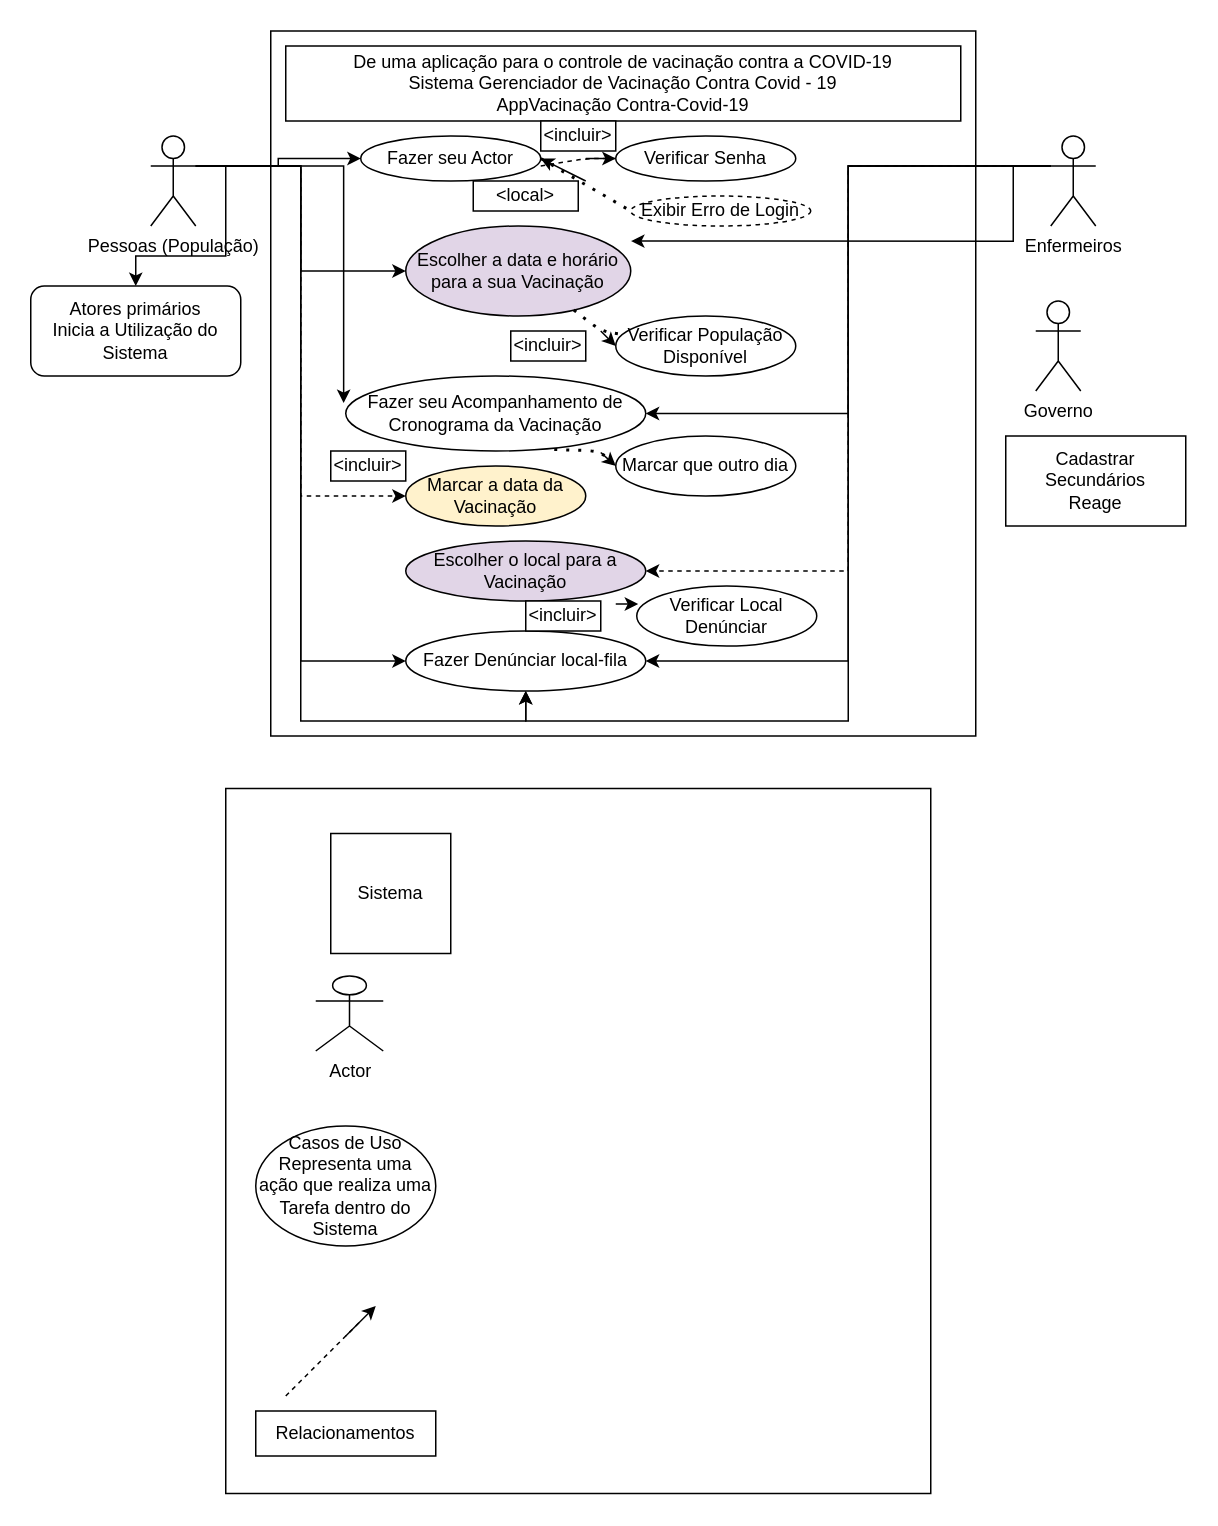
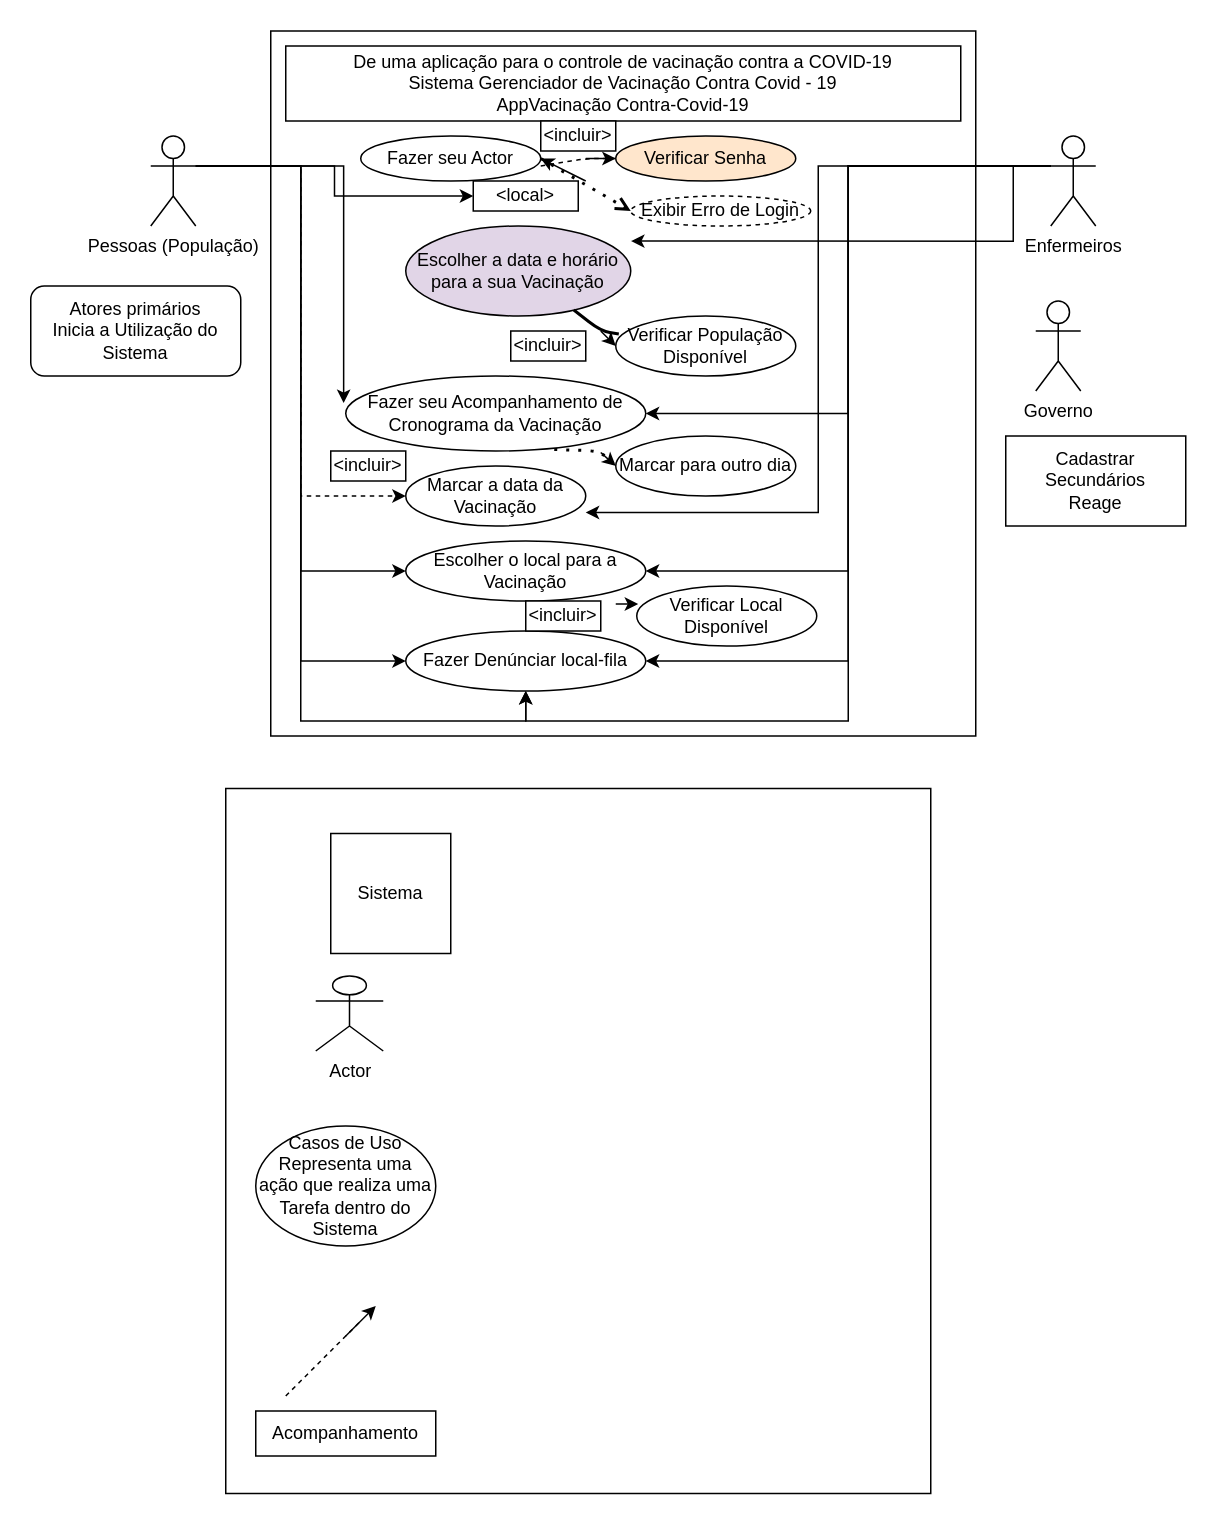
edge "Pessoas (População)" -> "Fazer seu Actor": now "Pessoas (População)" -> "<local>"
node "Verificar Senha": fillcolor #ffffff -> #ffe6cc
edge "Fazer seu Actor" -- "Exibir Erro de Login": arrowhead none -> open
edge "Pessoas (População)" -> "Atores primários Inicia a Utilização do Sistema": now "Pessoas (População)" -> "Escolher o local para a Vacinação"
edge "Pessoas (População)" -> "Escolher a data e horário para a sua Vacinação": removed
edge "Escolher a data e horário para a sua Vacinação" -- "Verificar População Disponível": style dashed -> solid
edge "Enfermeiros" -> "Marcar a data da Vacinação": added
node "Marcar que outro dia": label "Marcar que outro dia" -> "Marcar para outro dia"
node "Marcar a data da Vacinação": fillcolor #fff2cc -> #ffffff
node "Escolher o local para a Vacinação": fillcolor #e1d5e7 -> #ffffff
edge "Enfermeiros" -> "Escolher o local para a Vacinação": style dashed -> solid
node "Verificar Local Denúnciar": label "Verificar Local Denúnciar" -> "Verificar Local Disponível"
node "Relacionamentos": label "Relacionamentos" -> "Acompanhamento"
